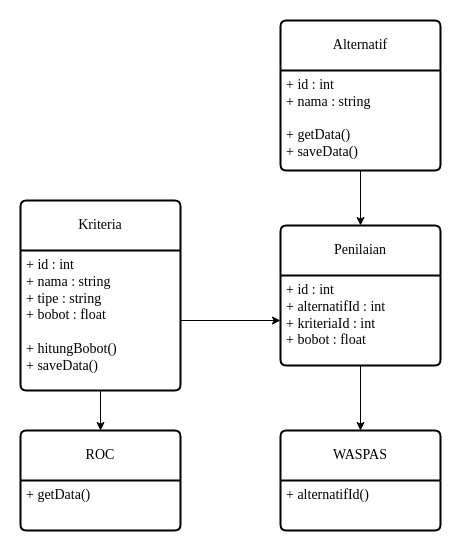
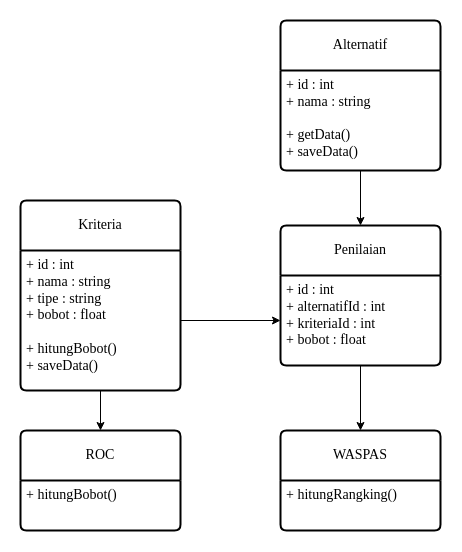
node "+ getData()": label "+ getData()" -> "+ hitungBobot()"
node "+ alternatifId()": label "+ alternatifId()" -> "+ hitungRangking()"
